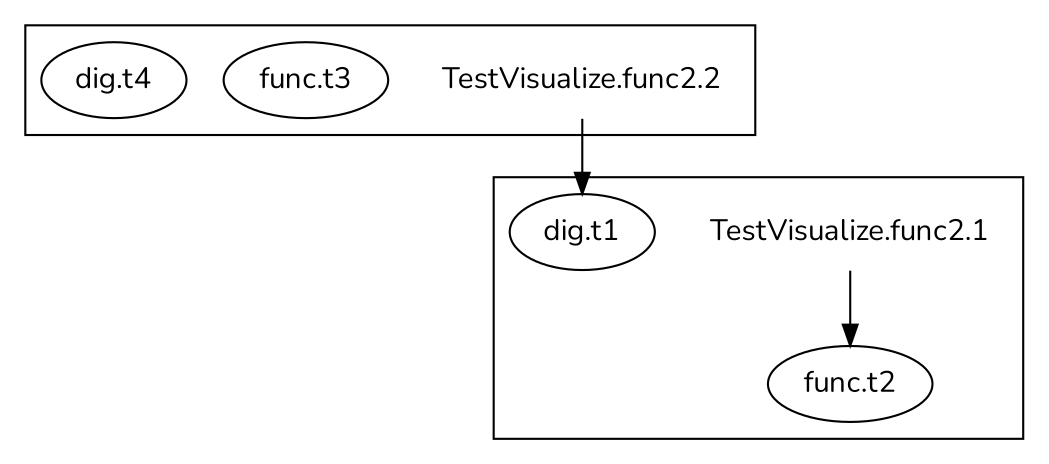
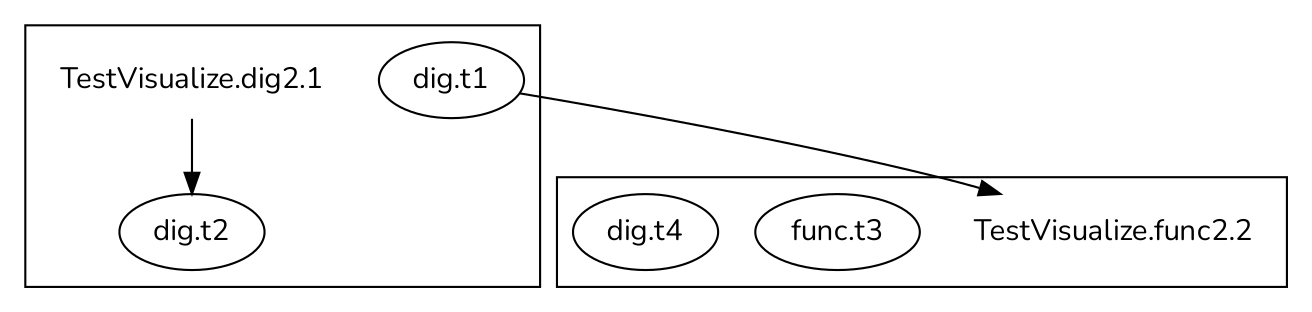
edge "TestVisualize.func2.2" -> "dig.t1": reversed
node "TestVisualize.func2.1": label "TestVisualize.func2.1" -> "TestVisualize.dig2.1"
node "func.t2": label "func.t2" -> "dig.t2"
